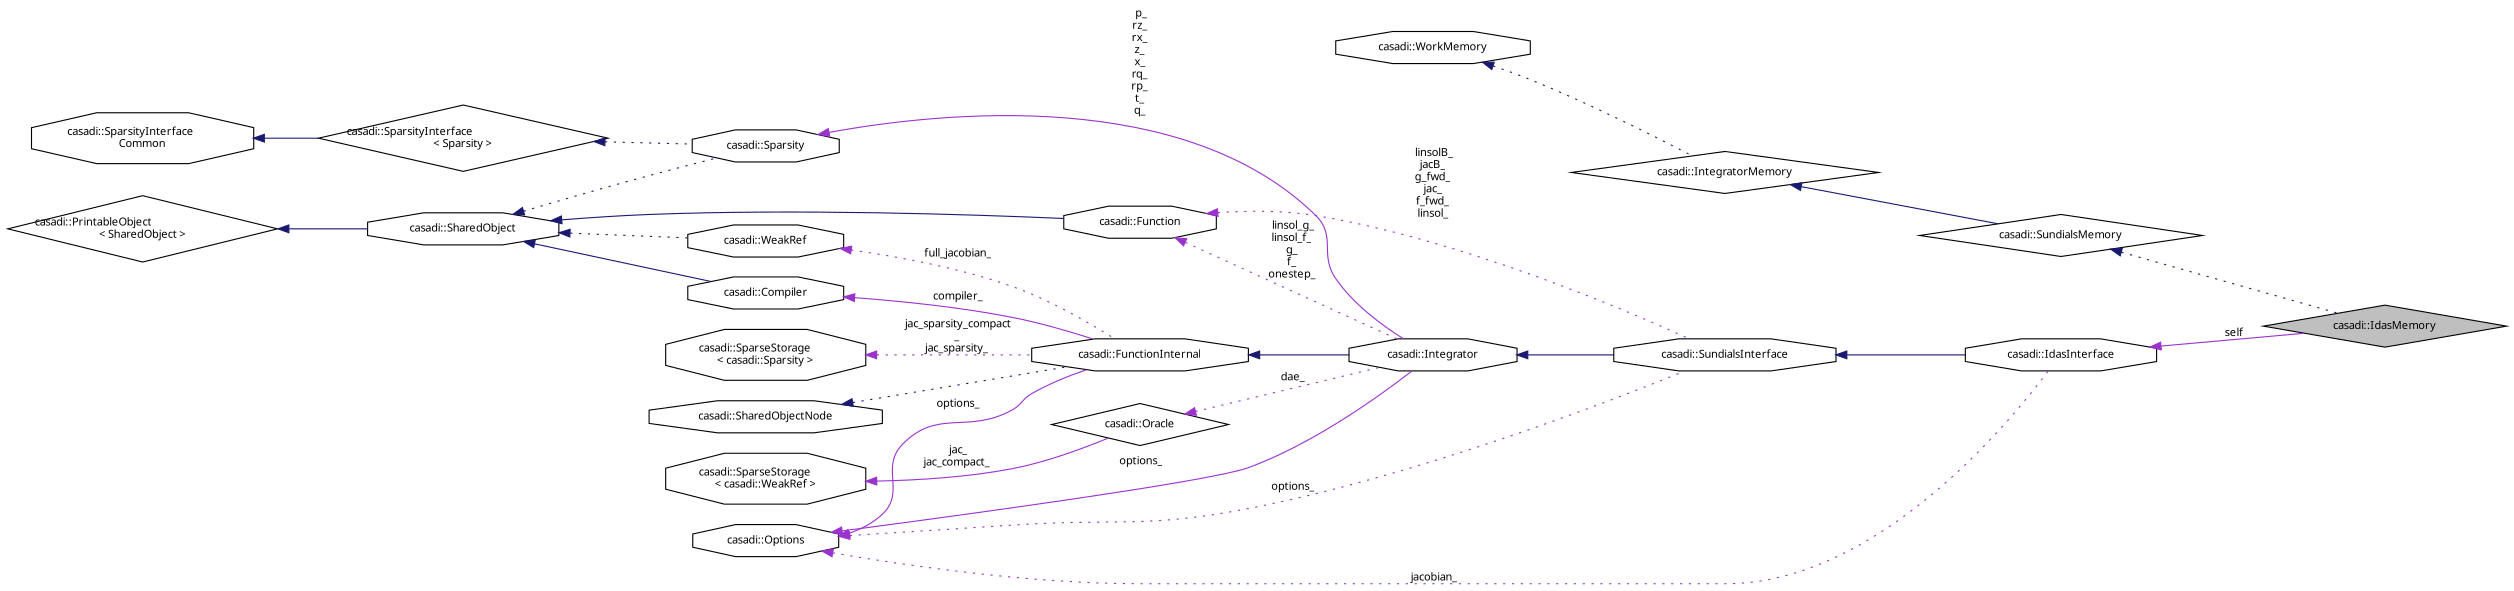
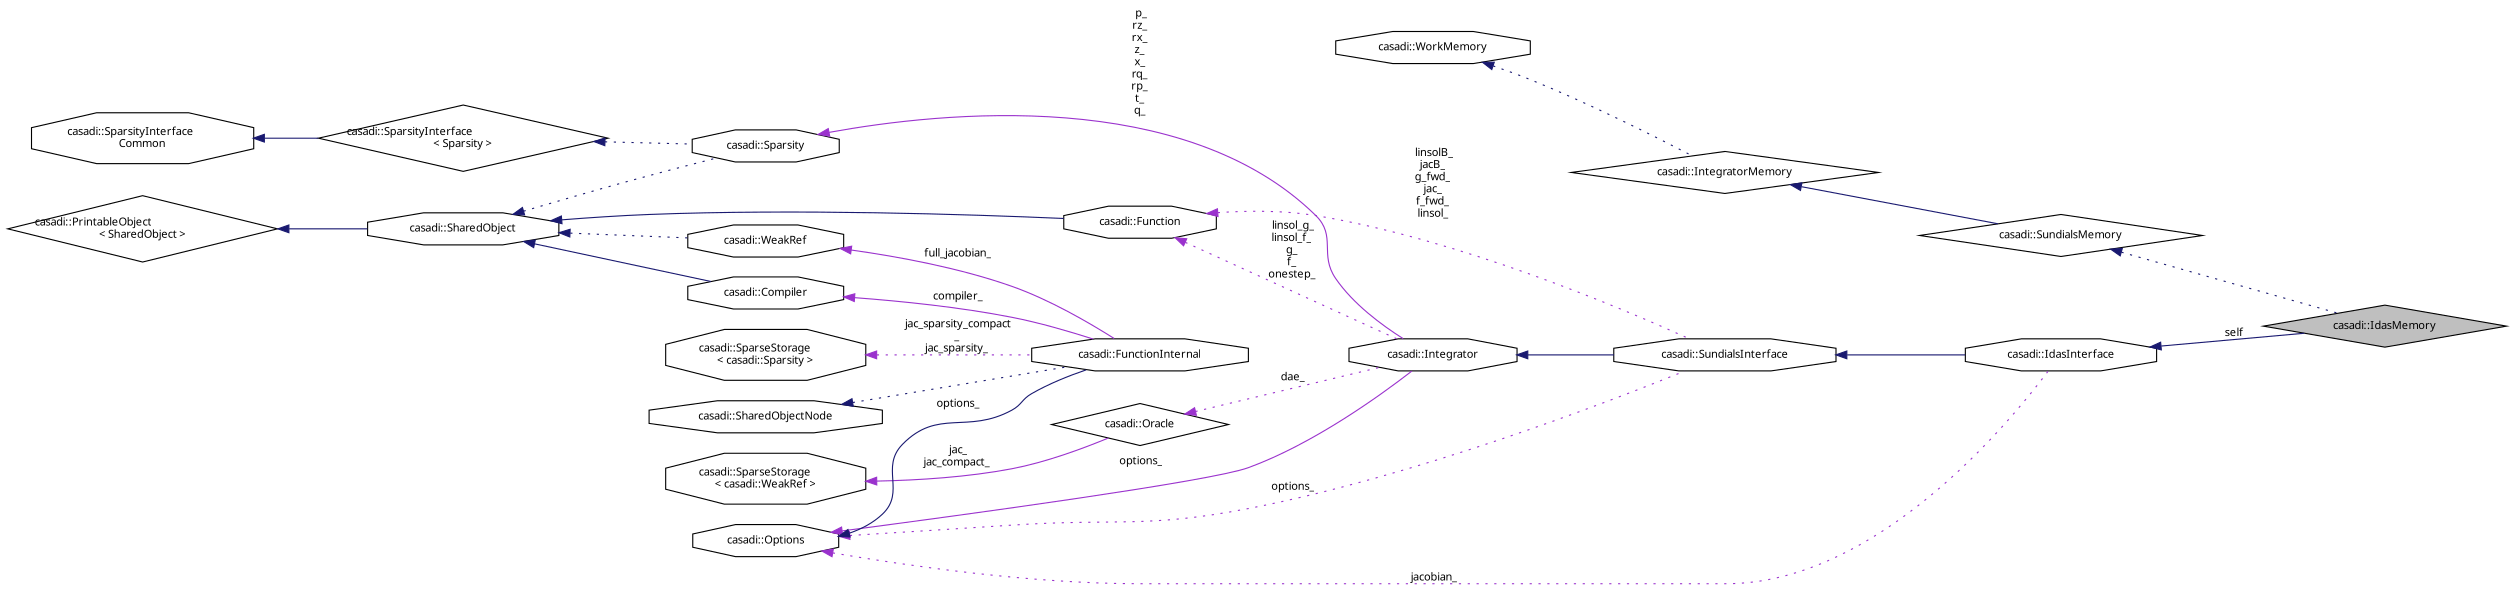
edge "casadi::FunctionInternal" -> "casadi::WeakRef": style dotted -> solid
edge "casadi::IdasMemory" -> "casadi::IdasInterface": color darkorchid3 -> midnightblue
edge "casadi::Integrator" -> "casadi::FunctionInternal": removed
edge "casadi::FunctionInternal" -> "casadi::Options": color darkorchid3 -> midnightblue
